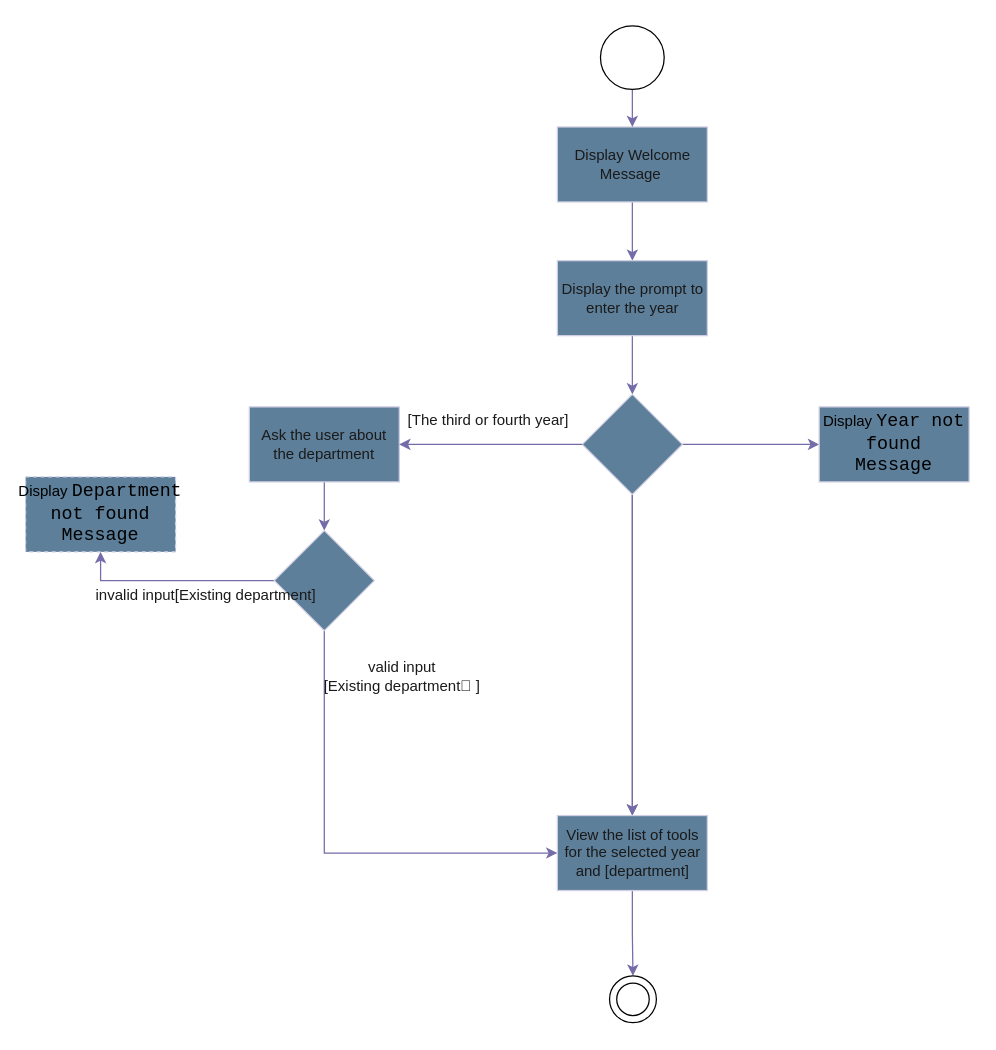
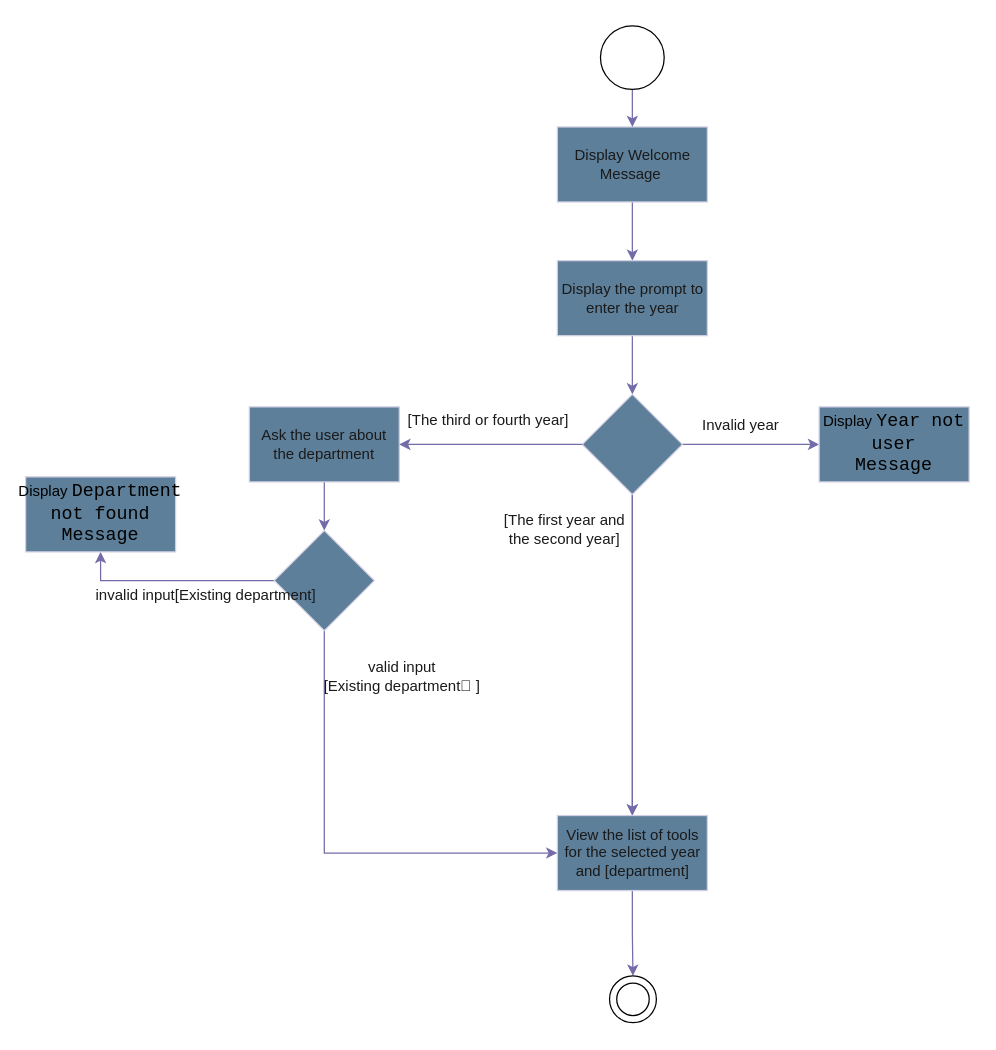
node "Invalid year": added
node "Display Year not found Message": label "Display Year not found Message" -> "Display Year not user Message"
node "Display Department not found Message": style dashed -> solid
node "[The first year and the second year]": added
